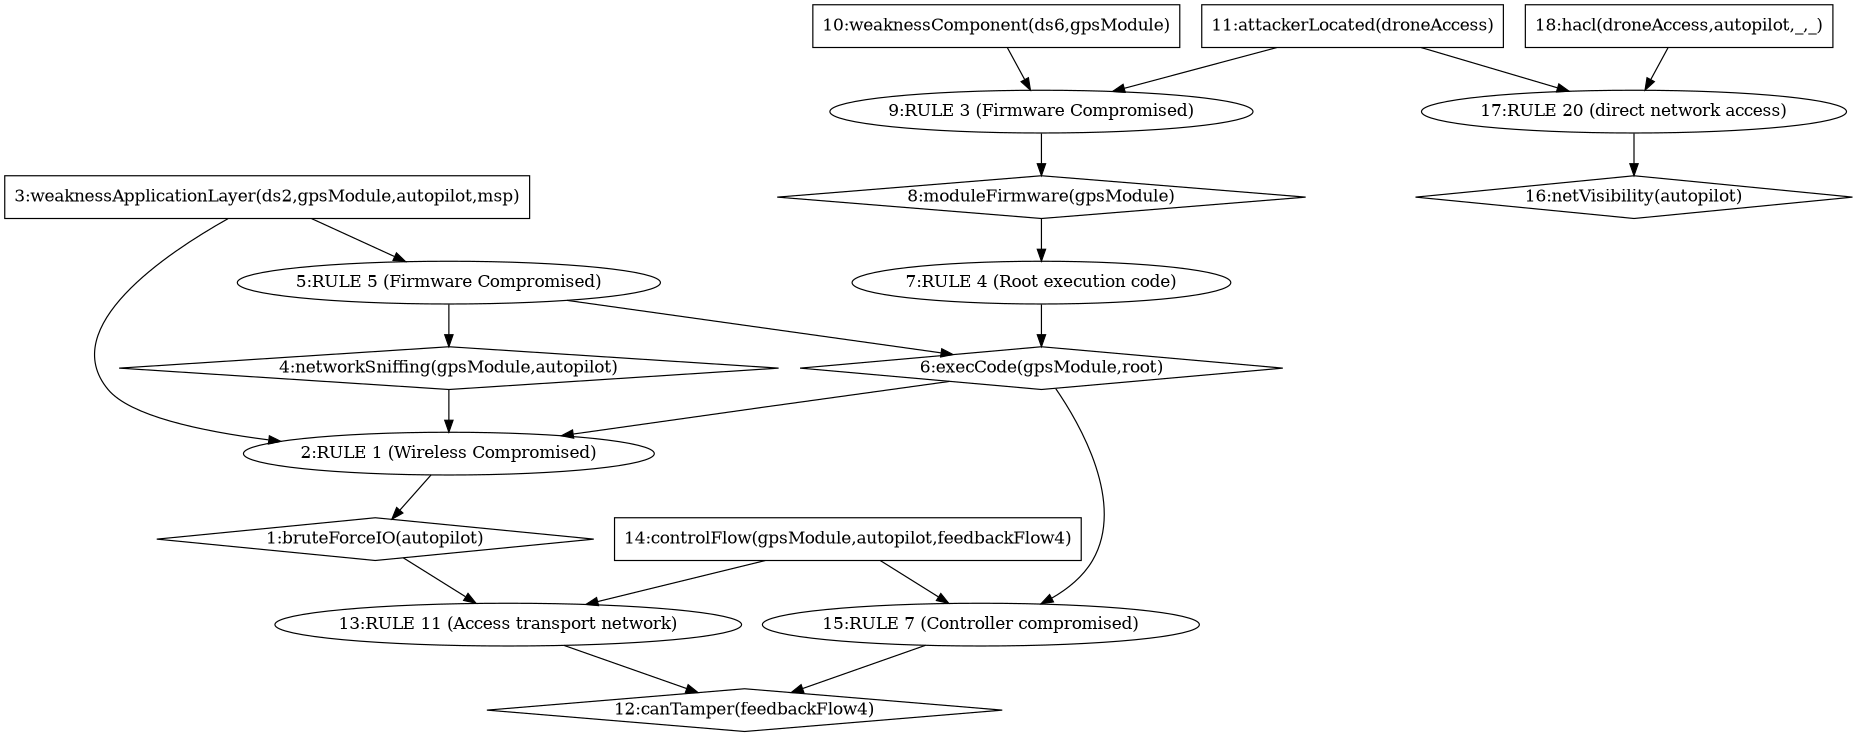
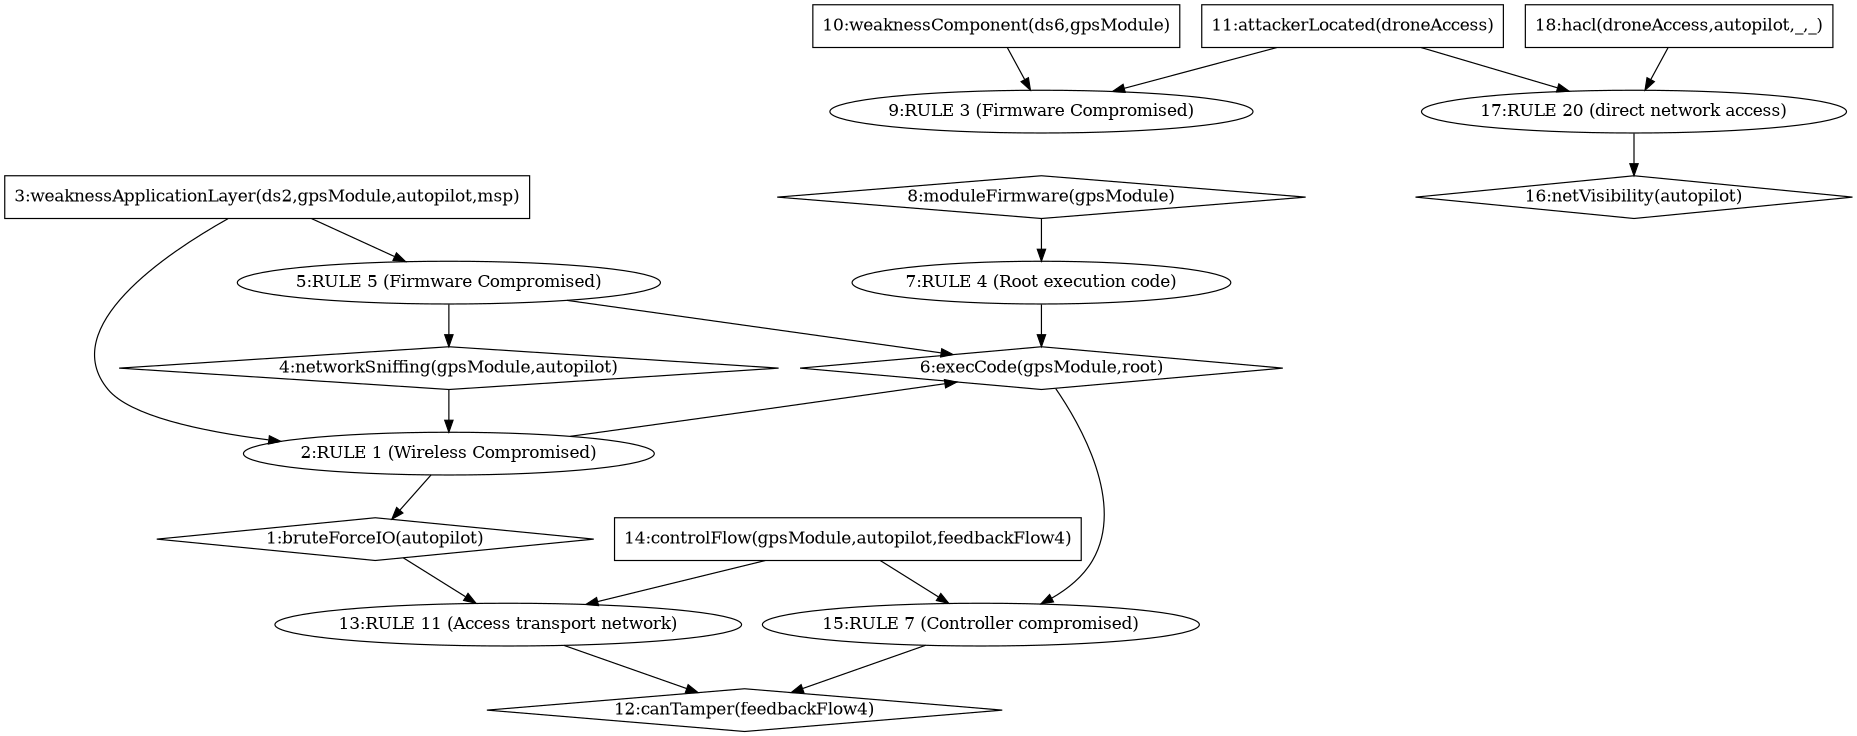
edge "9:RULE 3 (Firmware Compromised)" -> "8:moduleFirmware(gpsModule)": removed
edge "6:execCode(gpsModule,root)" -> "2:RULE 1 (Wireless Compromised)": reversed
